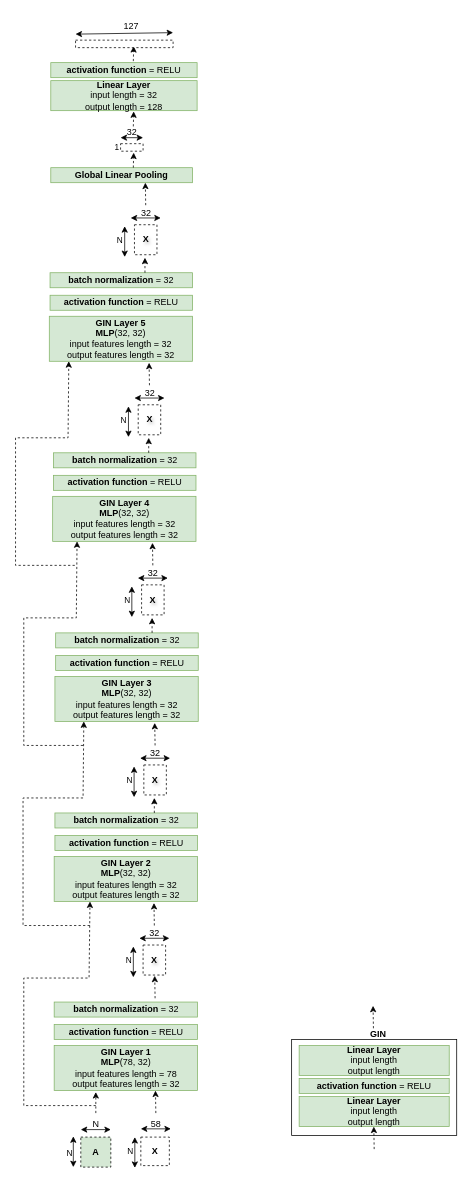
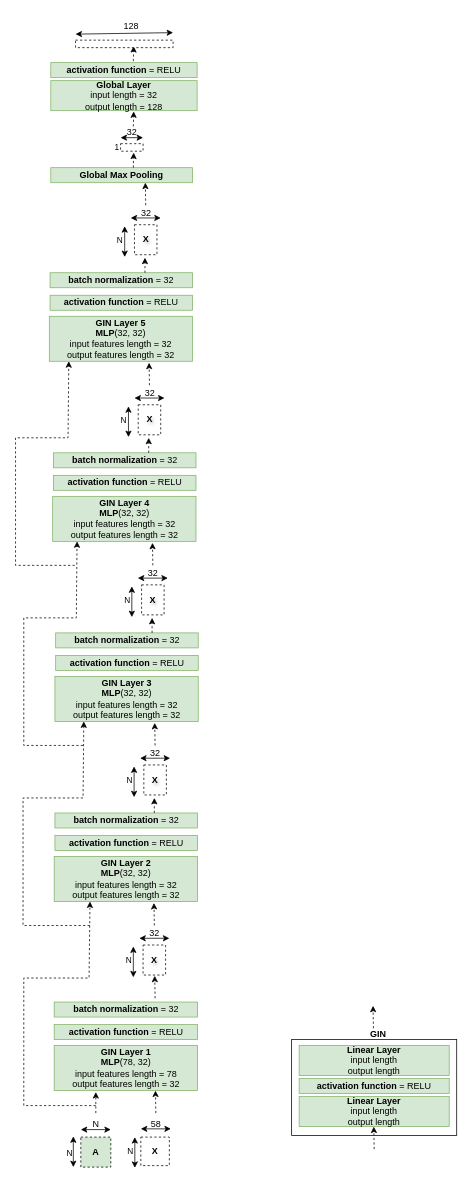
node "127": label "127" -> "128"
node "Linear Layer input length = 32 output length = 128": label "Linear Layer input length = 32 output length = 128" -> "Global Layer input length = 32 output length = 128"
node "Global Linear Pooling": label "Global Linear Pooling" -> "Global Max Pooling"
